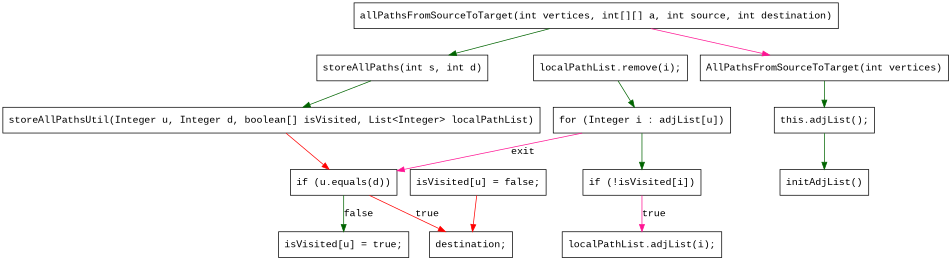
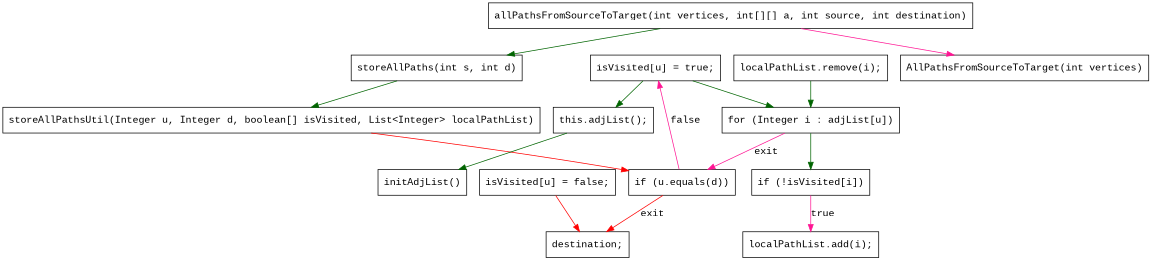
edge "AllPathsFromSourceToTarget(int vertices)" -> "this.adjList();": now "isVisited[u] = true;" -> "this.adjList();"
edge "isVisited[u] = true;" -> "for (Integer i : adjList[u])": added
edge "if (u.equals(d))" -> "isVisited[u] = true;": color darkgreen -> deeppink
edge "if (u.equals(d))" -> "destination;": label "true" -> "exit"
node "localPathList.adjList(i);": label "localPathList.adjList(i);" -> "localPathList.add(i);"
